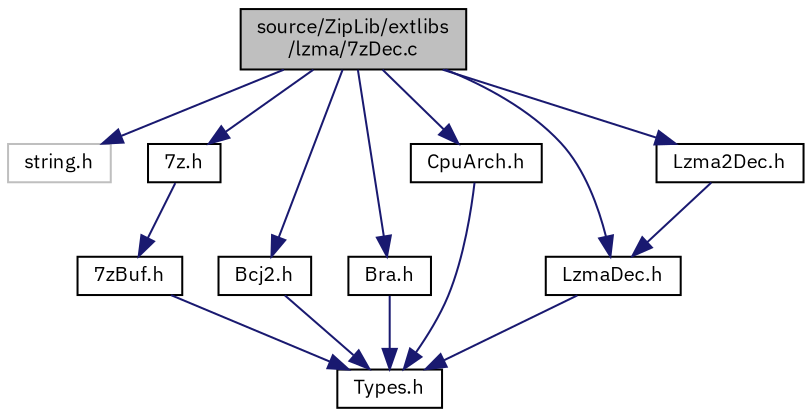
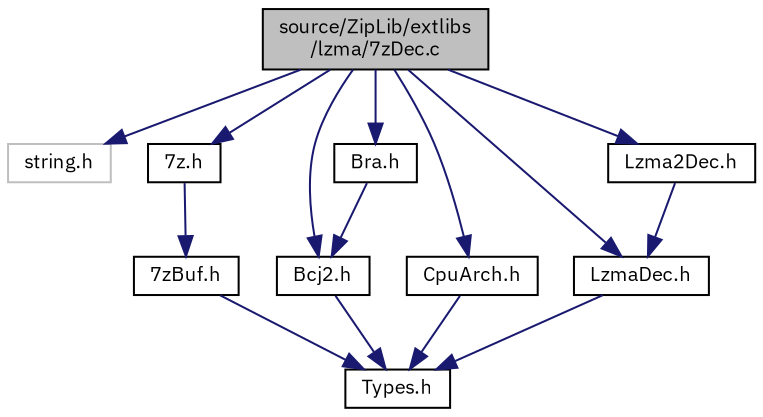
edge "Bra.h" -> "Types.h": now "Bra.h" -> "Bcj2.h"
